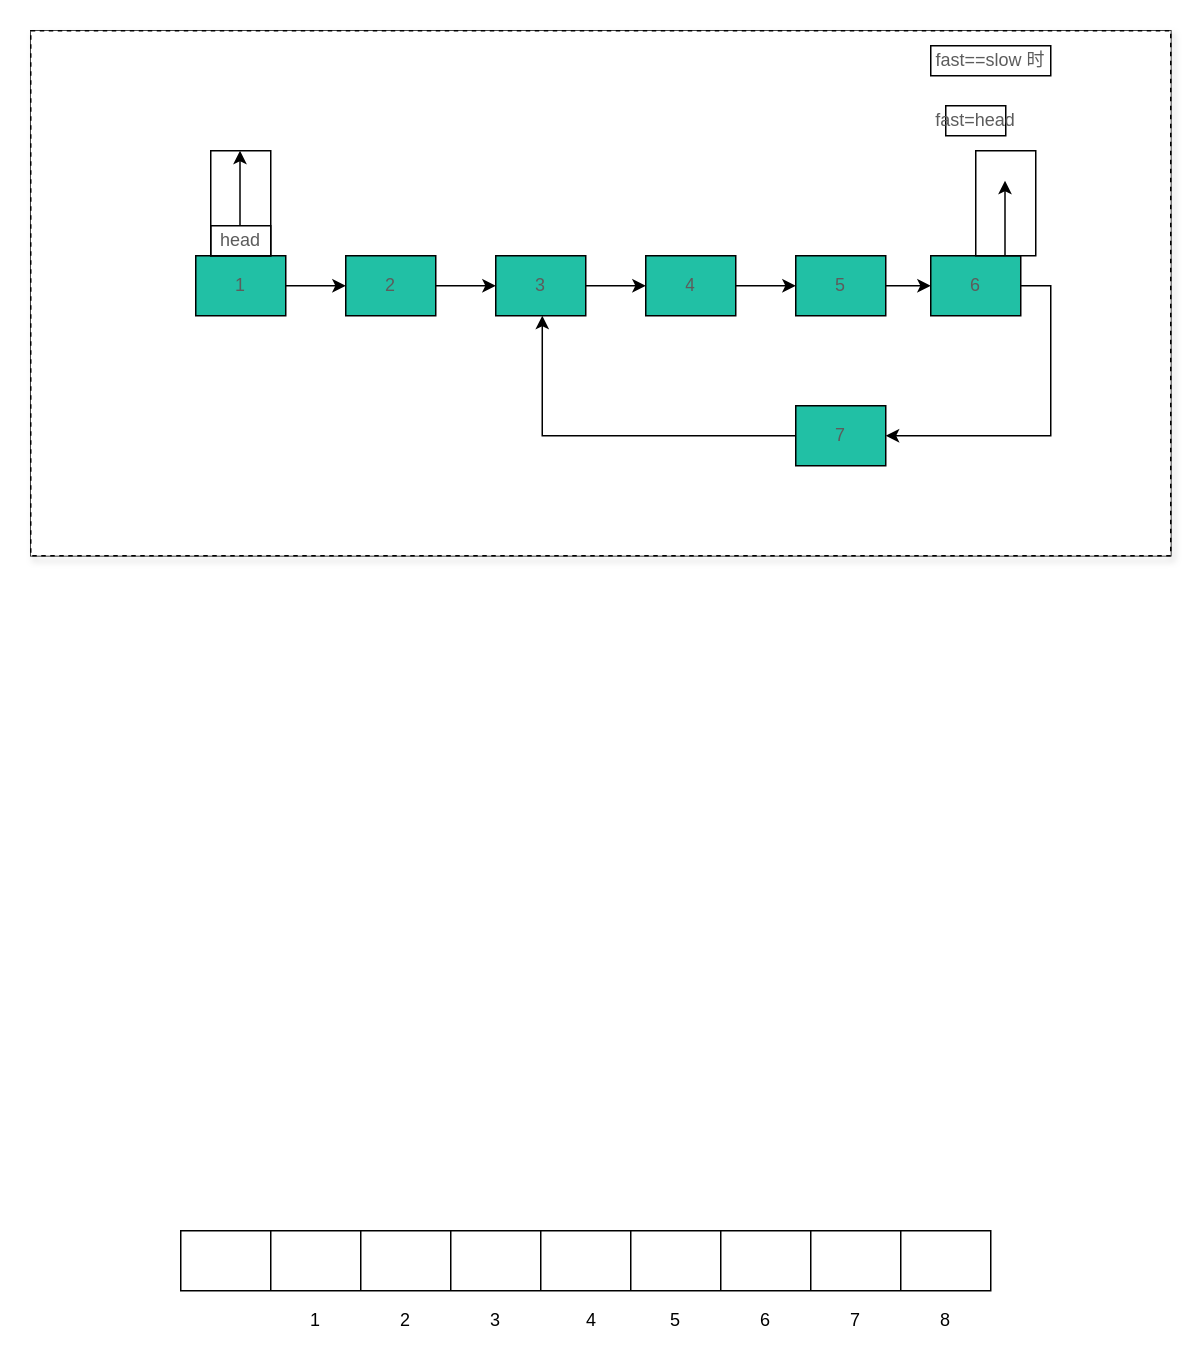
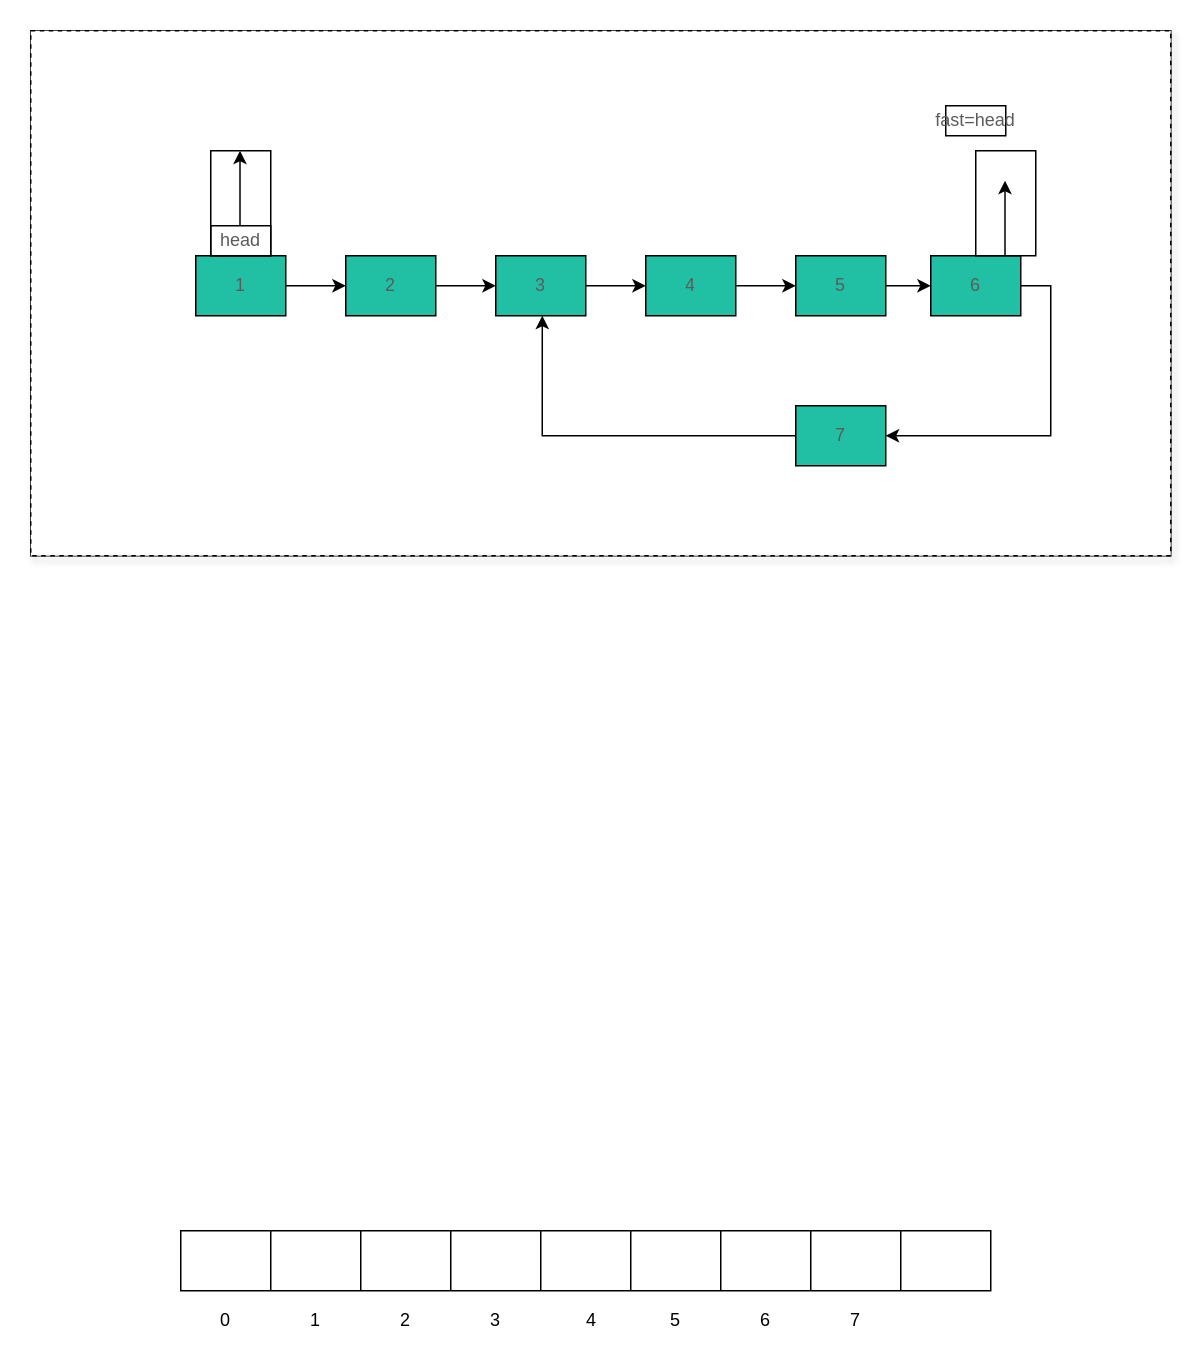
node "fast==slow 时": removed
node "0": added
node "8": removed
